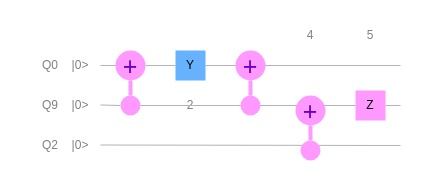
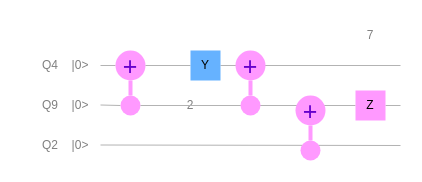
node "4": removed
node "5": label "5" -> "7"
node "Q0": label "Q0" -> "Q4"
node "Y": moved (191, 66) -> (206, 66)
